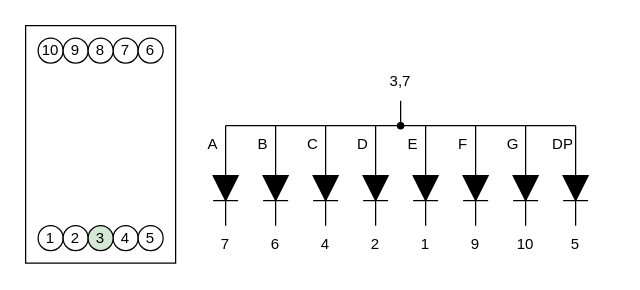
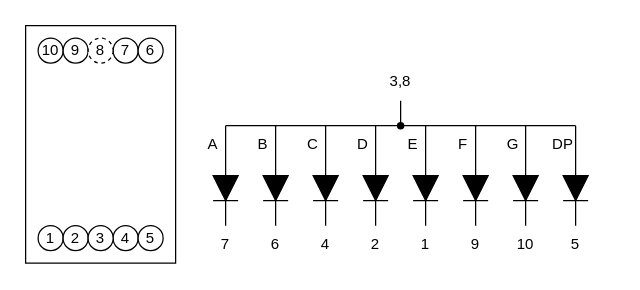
node "8": style solid -> dashed
node "3,7": label "3,7" -> "3,8"
node "3": fillcolor #d5e8d4 -> #ffffff
